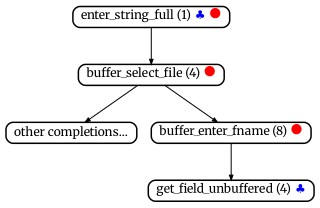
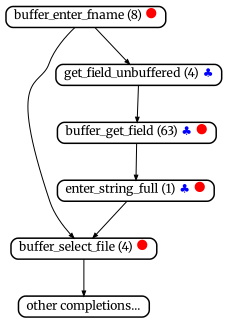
edge "buffer_select_file (4)" -> "buffer_enter_fname (8)": reversed
node "buffer_get_field (63)": added
